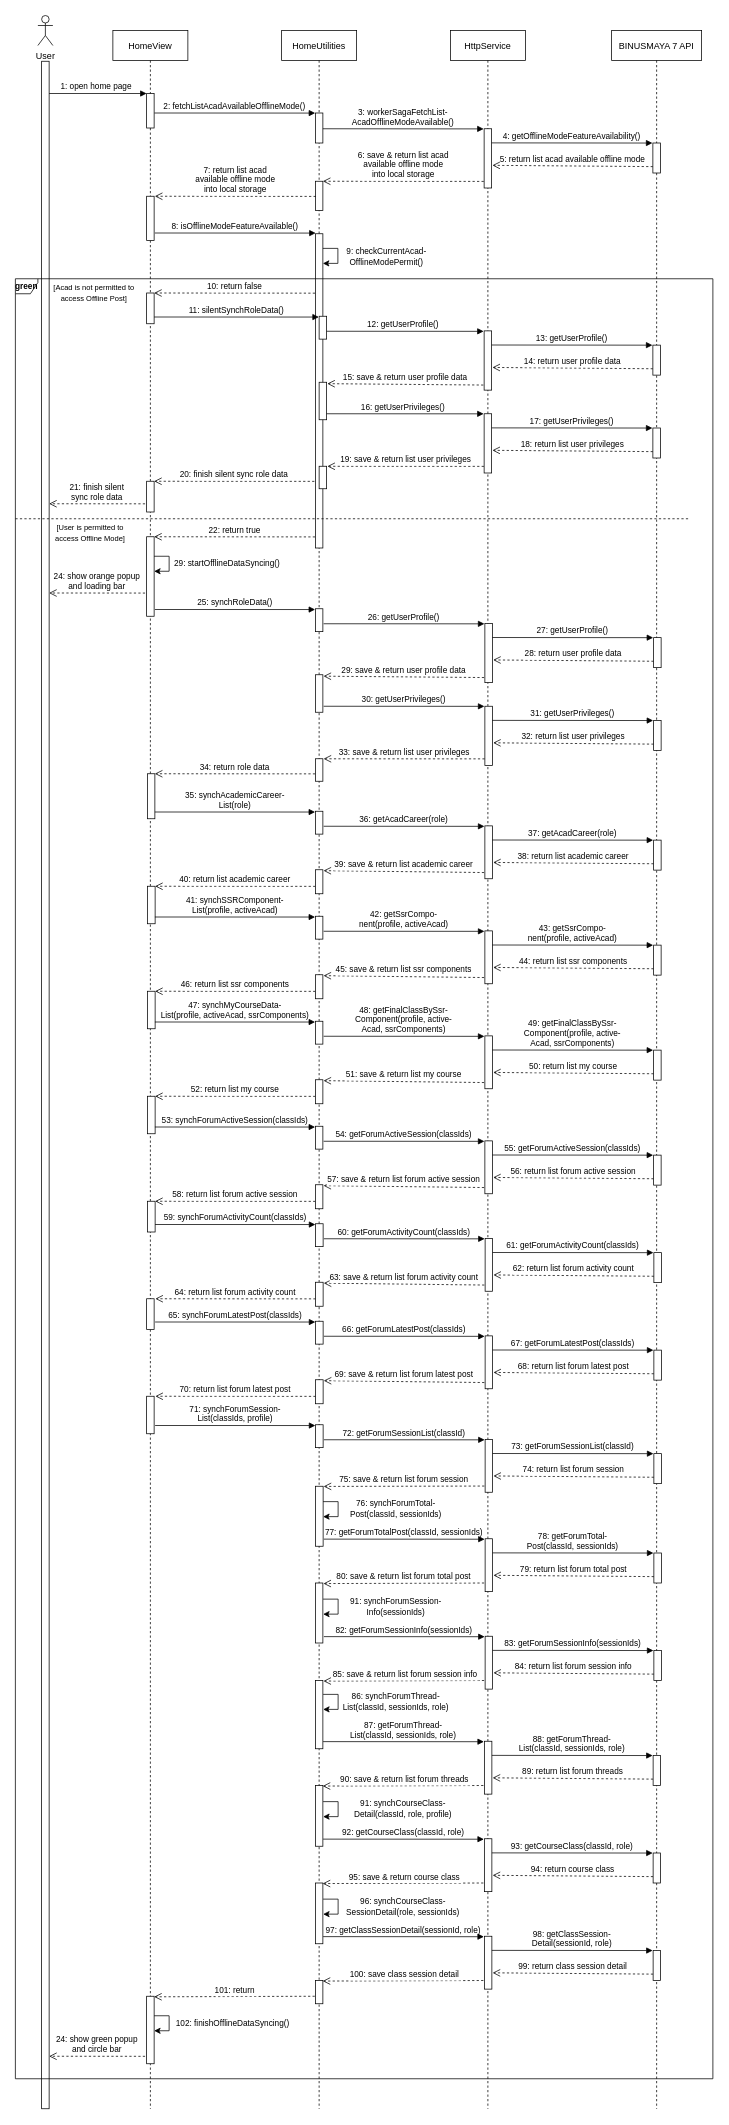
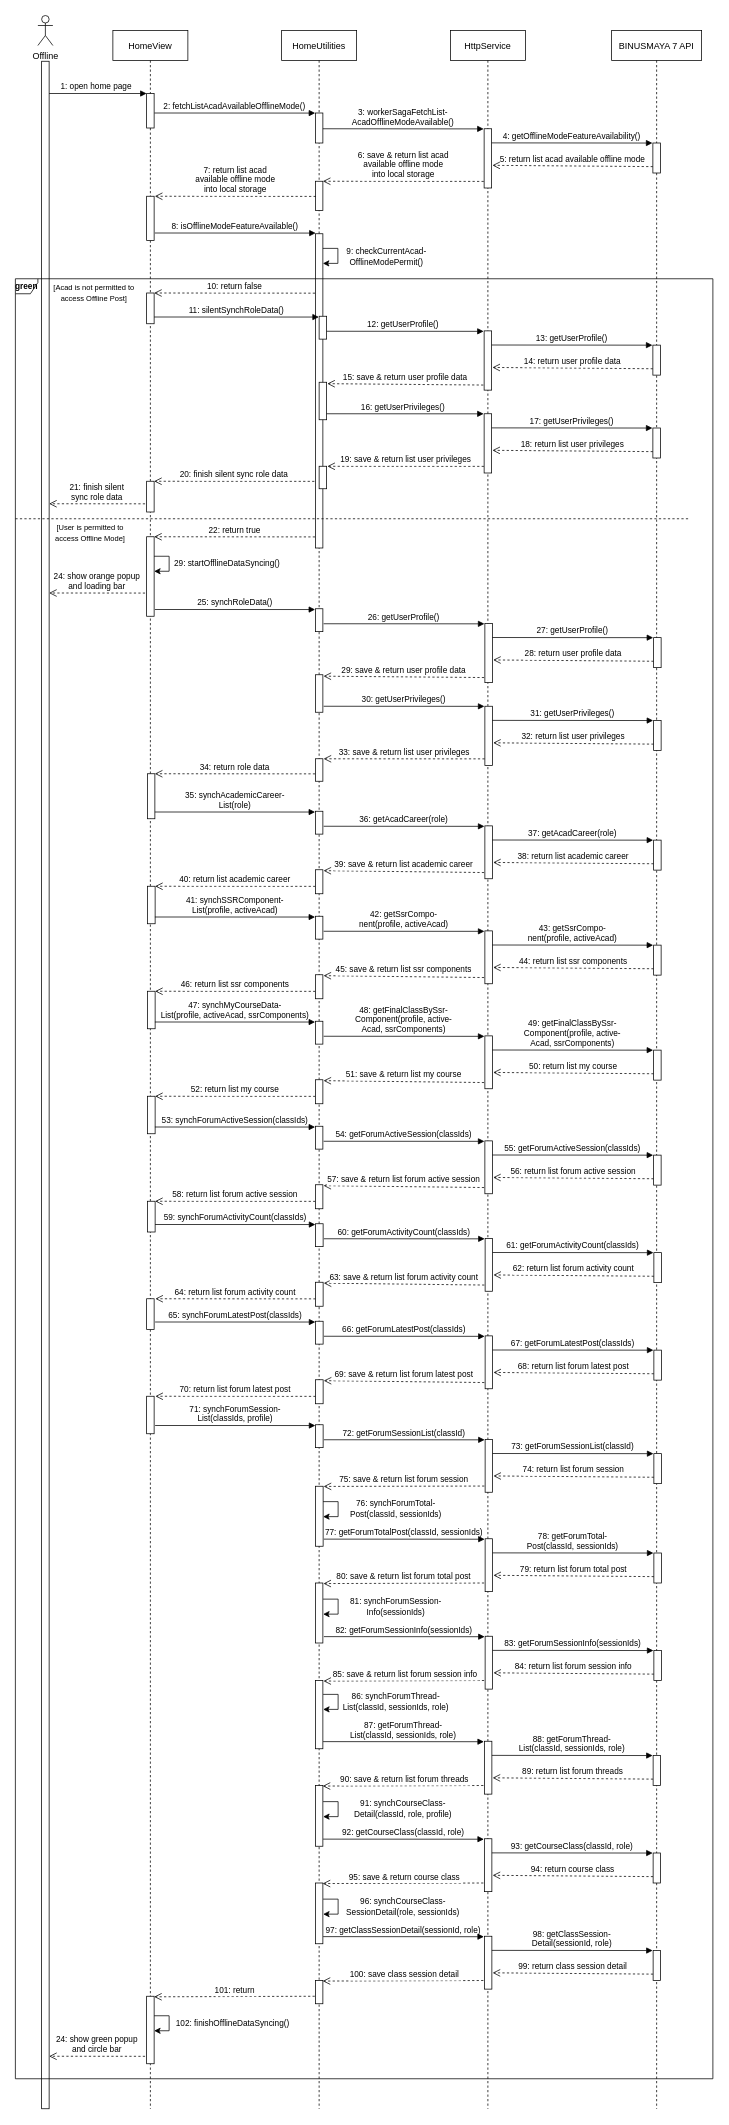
node "User": label "User" -> "Offline"
node "91: synchForumSession-Info(sessionIds)": label "91: synchForumSession-Info(sessionIds)" -> "81: synchForumSession-Info(sessionIds)"
